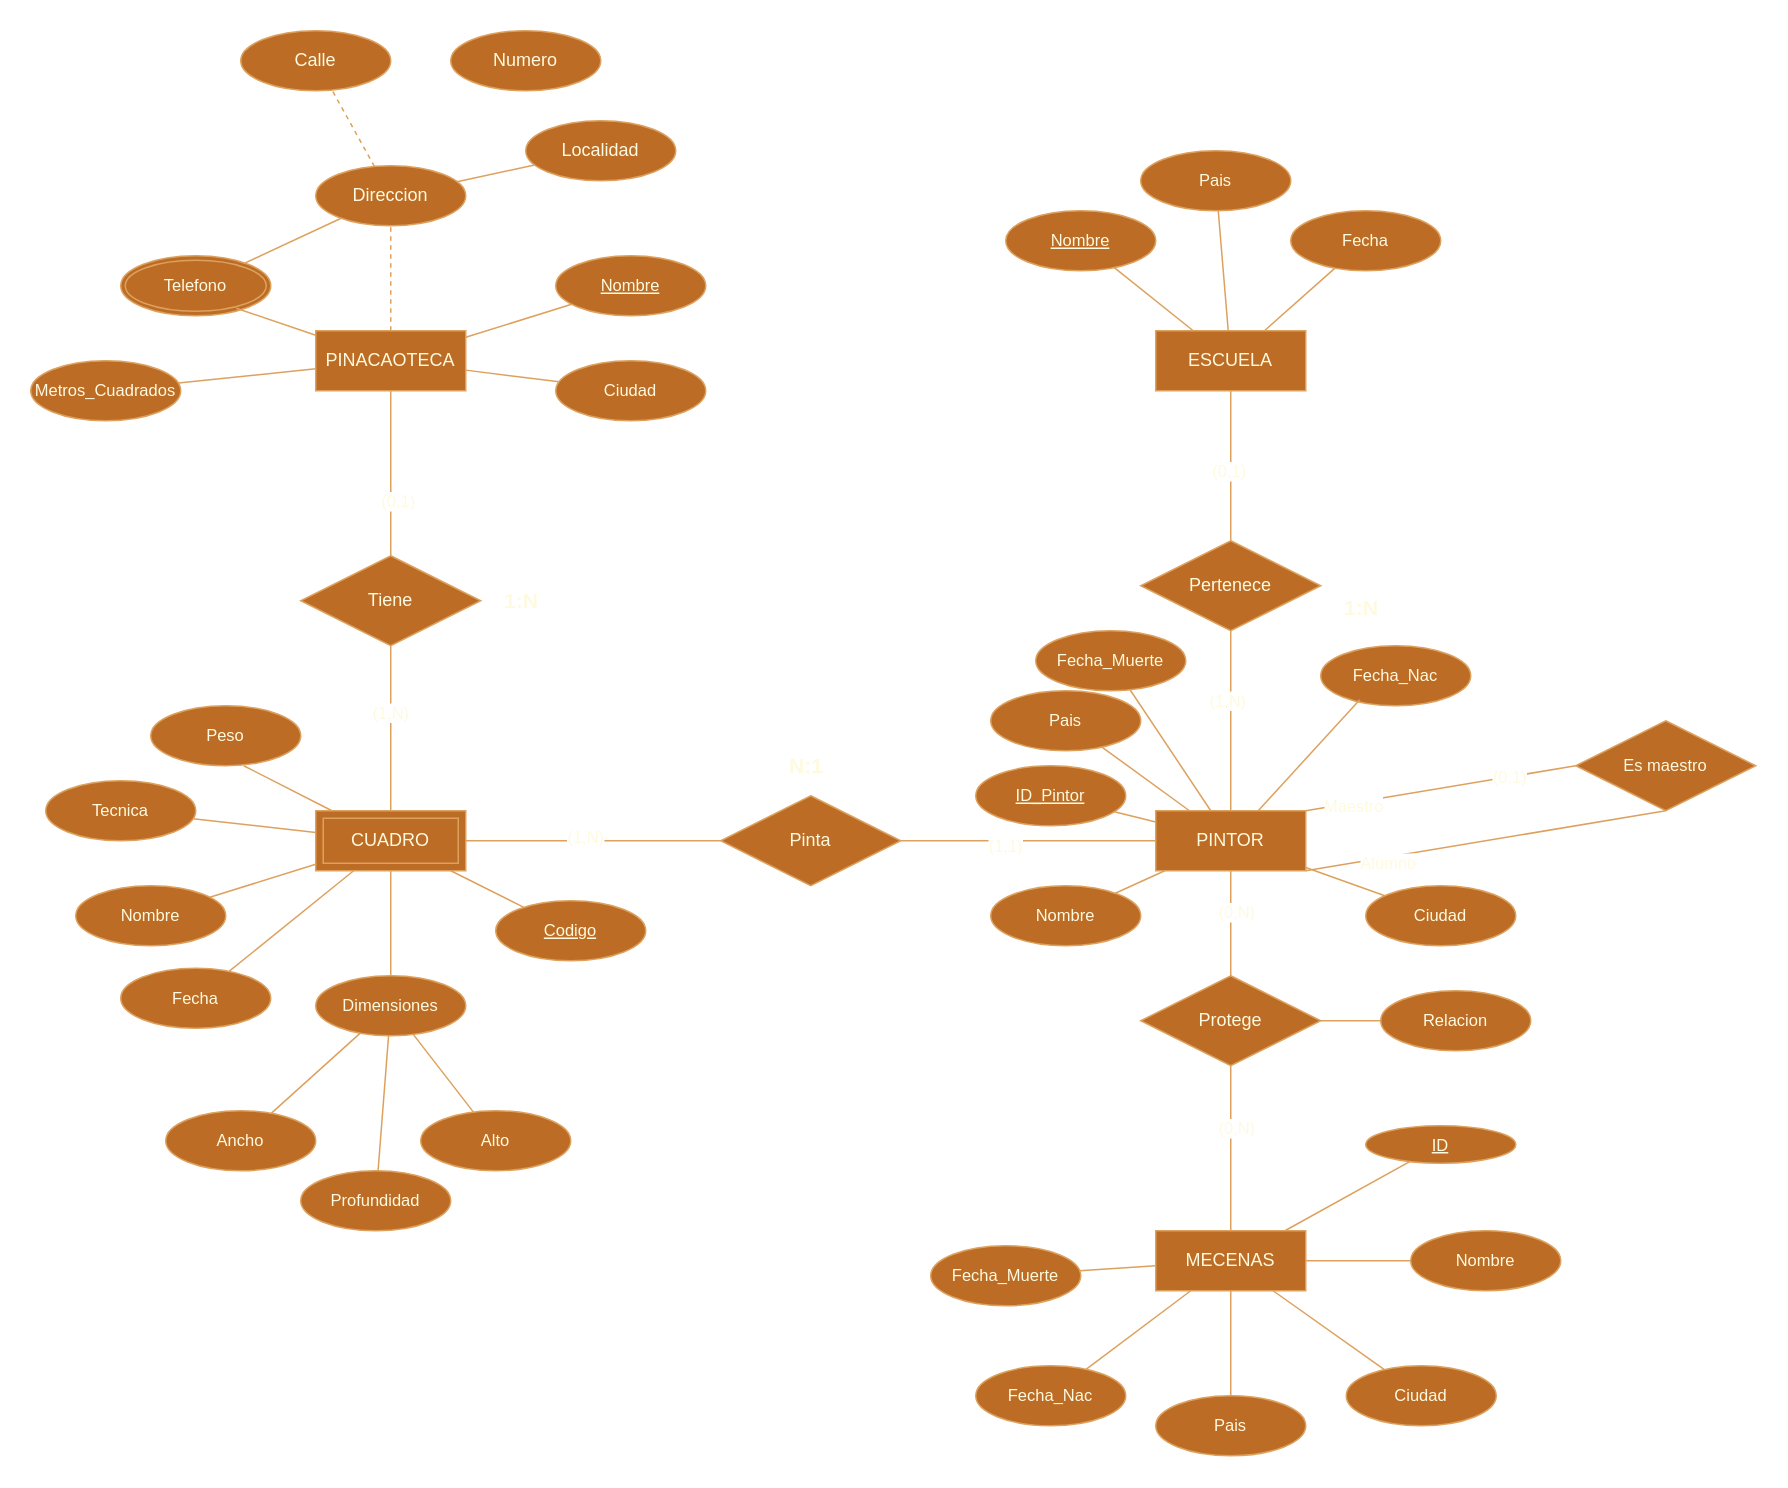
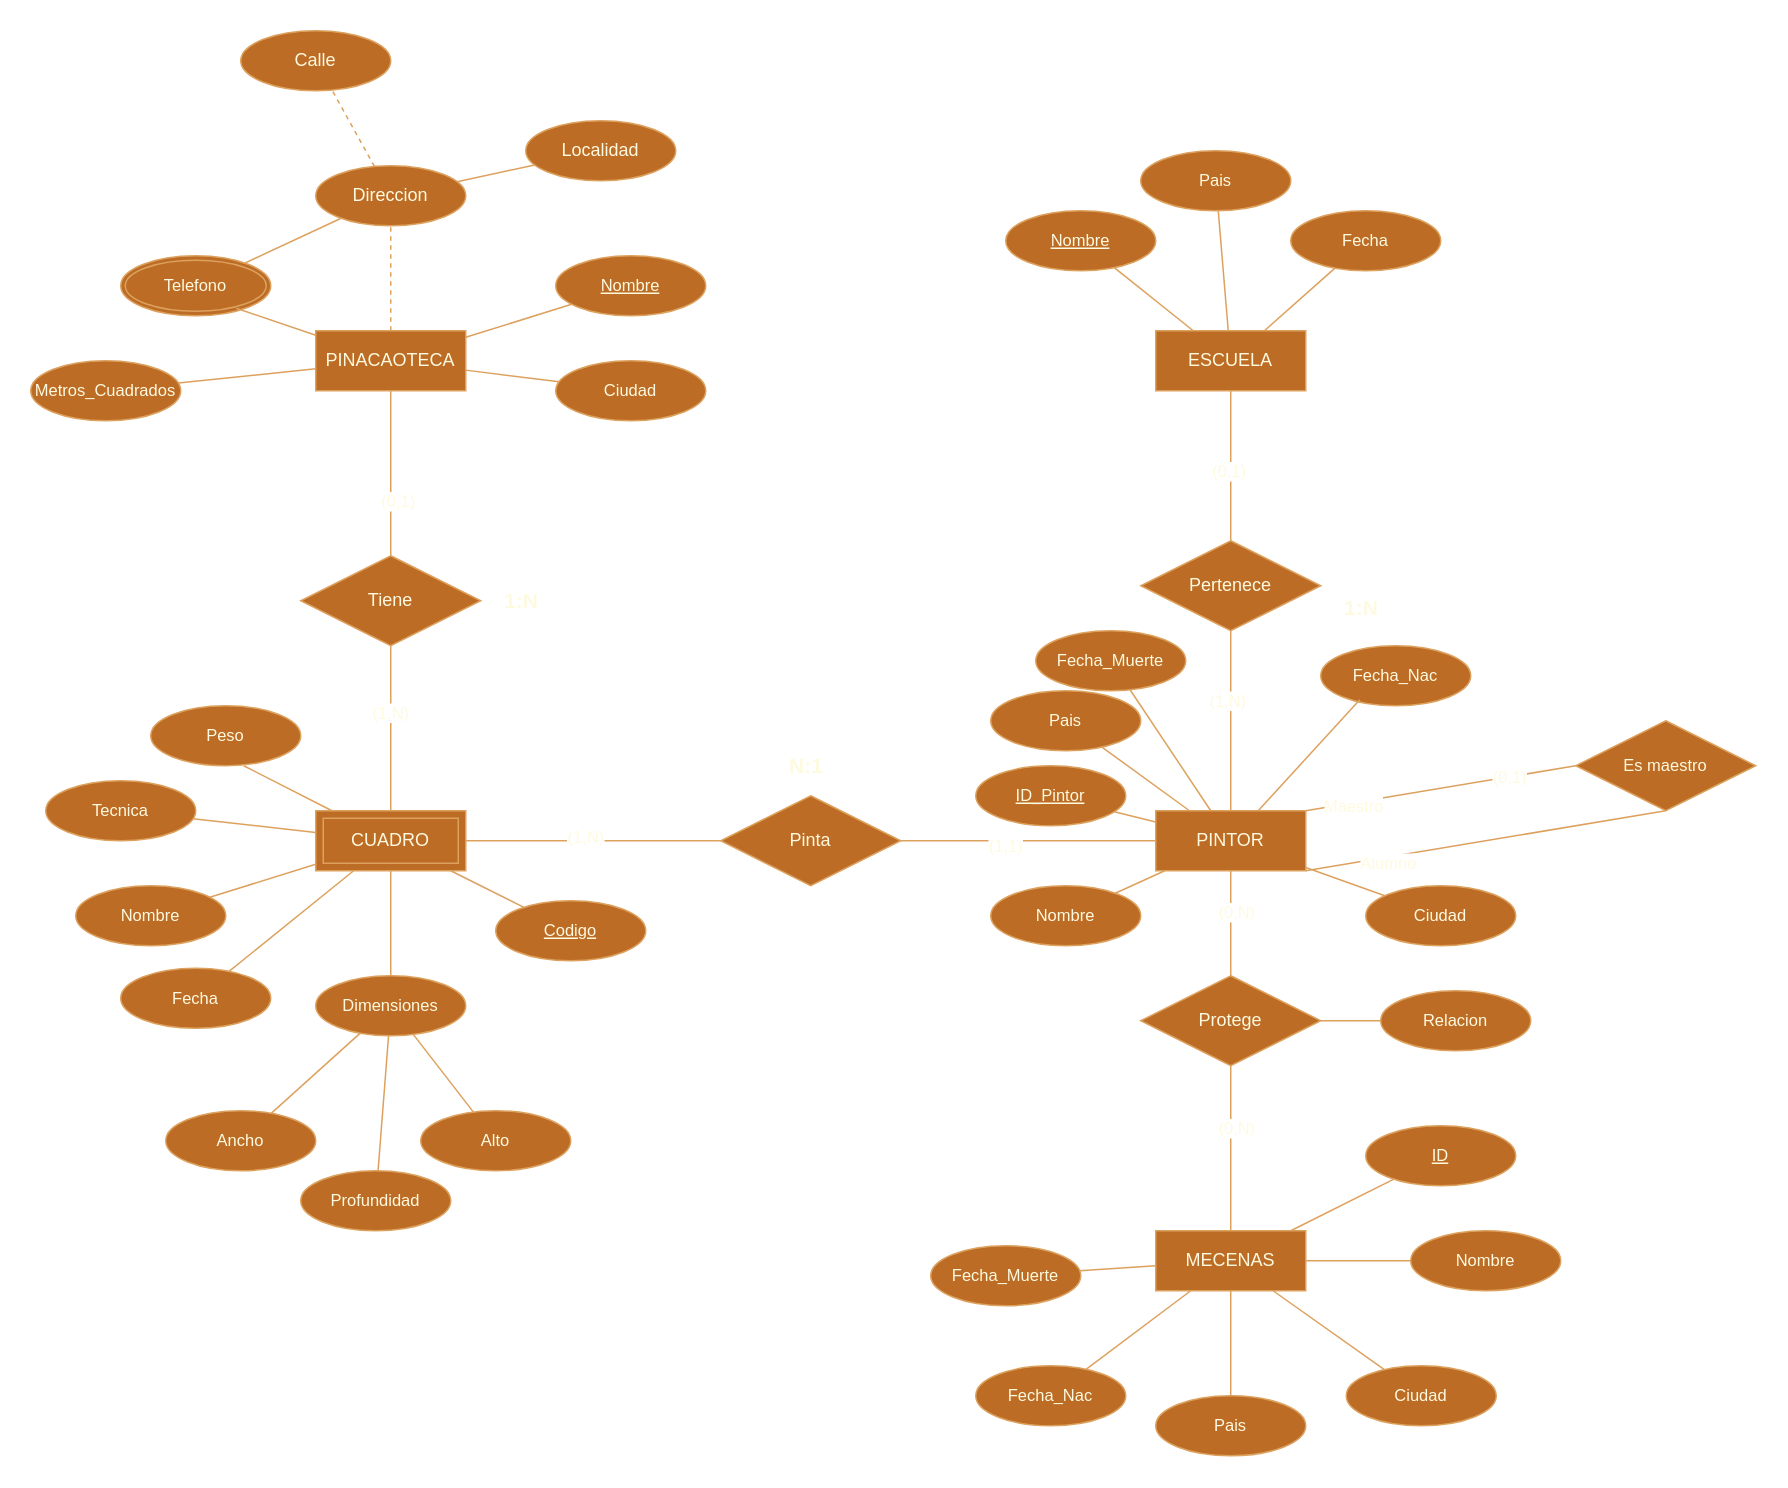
node "Numero": removed
node "ID": size 150x38 -> 150x60
